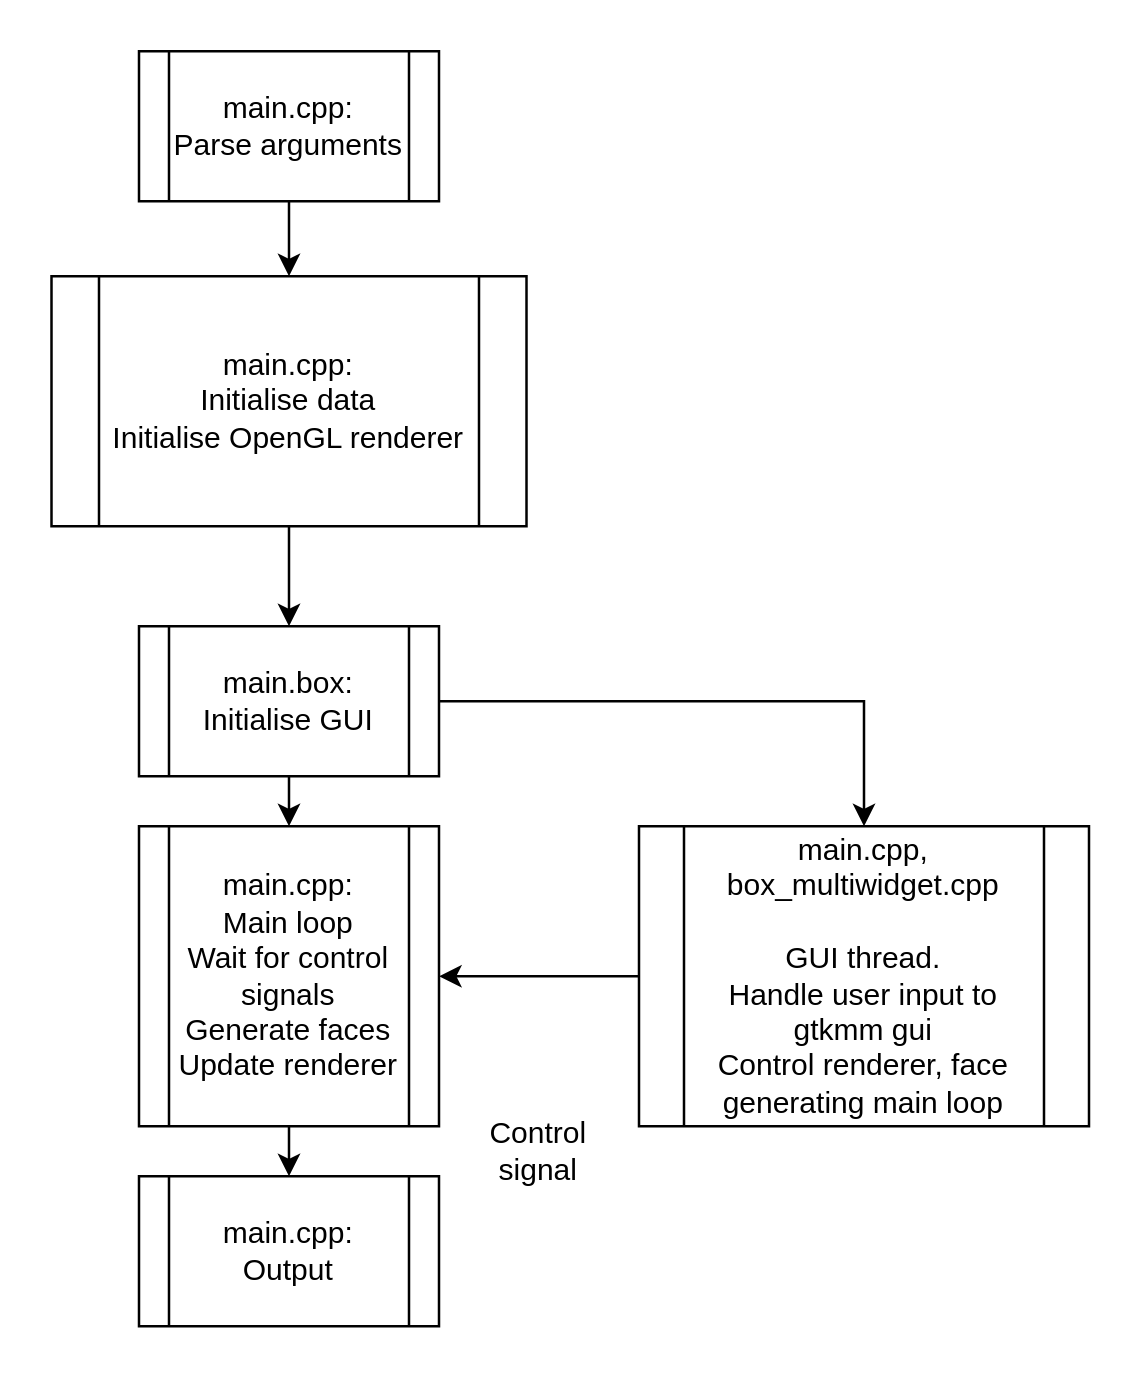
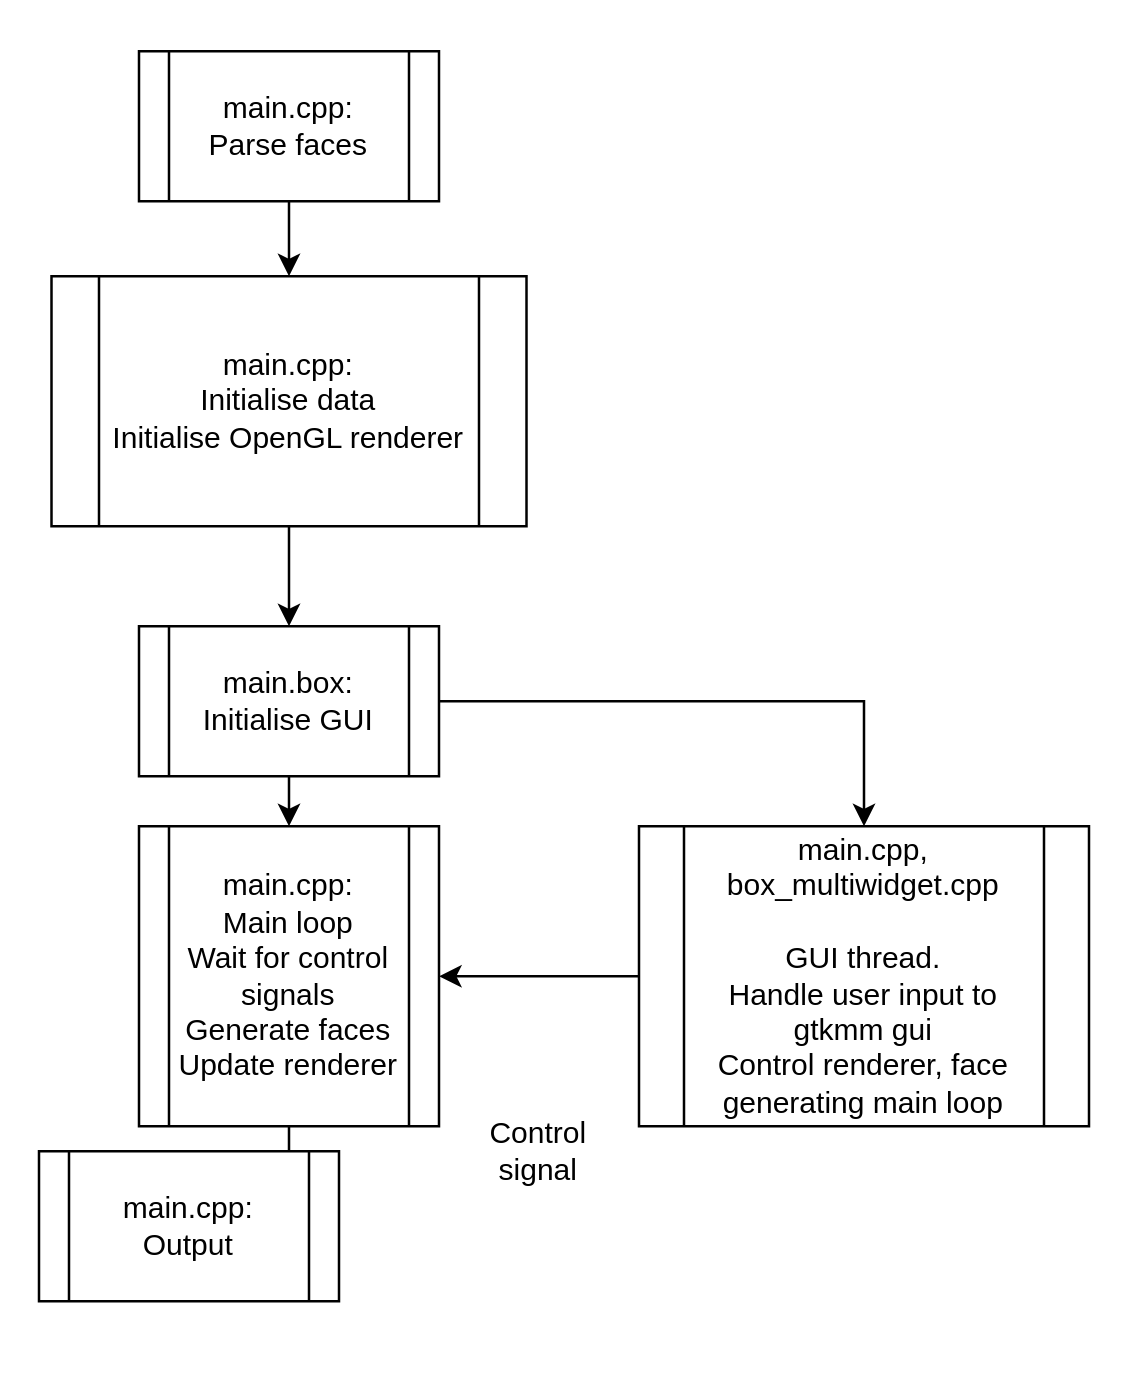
node "main.cpp: Parse arguments": label "main.cpp: Parse arguments" -> "main.cpp: Parse faces"
node "main.cpp: Output": moved (289, 1251) -> (189, 1226)
